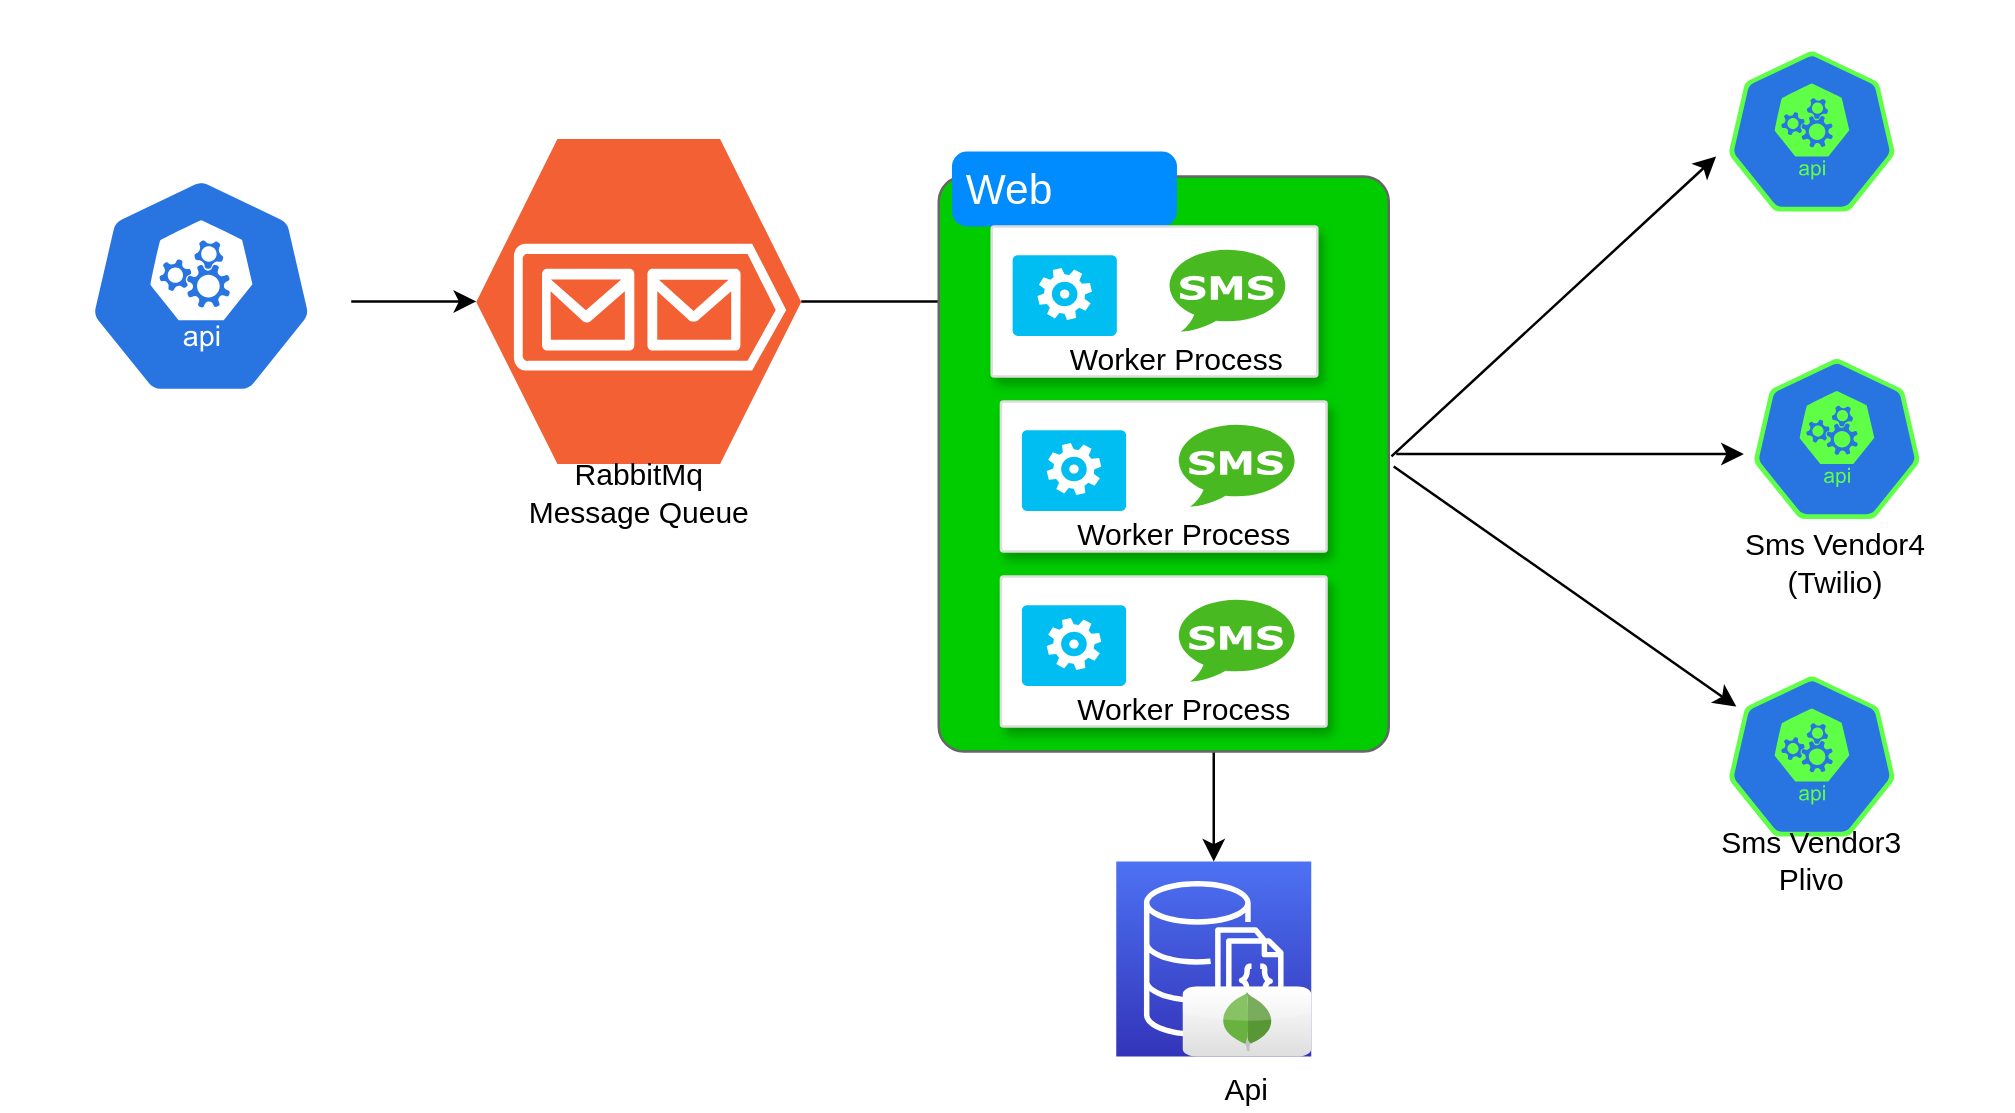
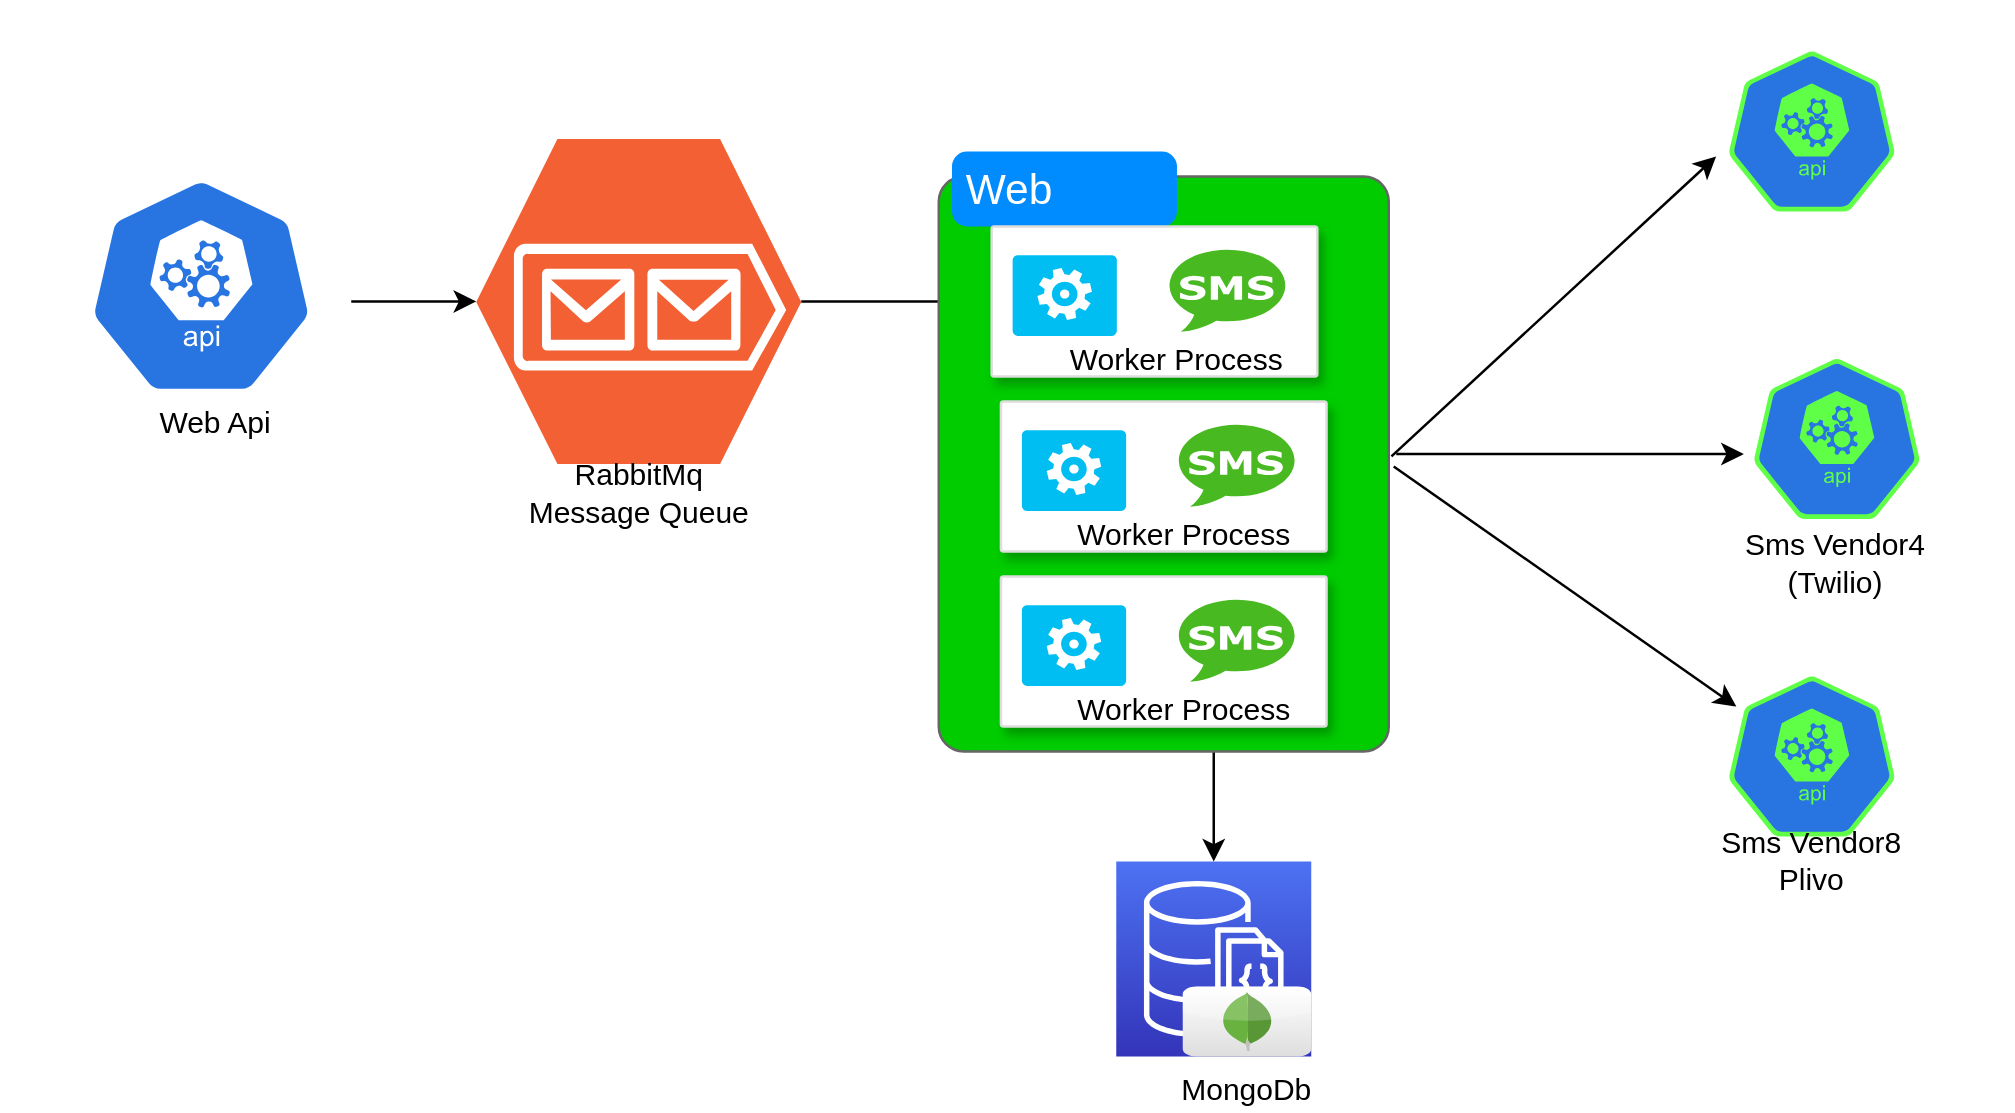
node "Web Api": added
node "Sms Vendor3 Plivo": label "Sms Vendor3 Plivo" -> "Sms Vendor8 Plivo"
node "Api": label "Api" -> "MongoDb"
